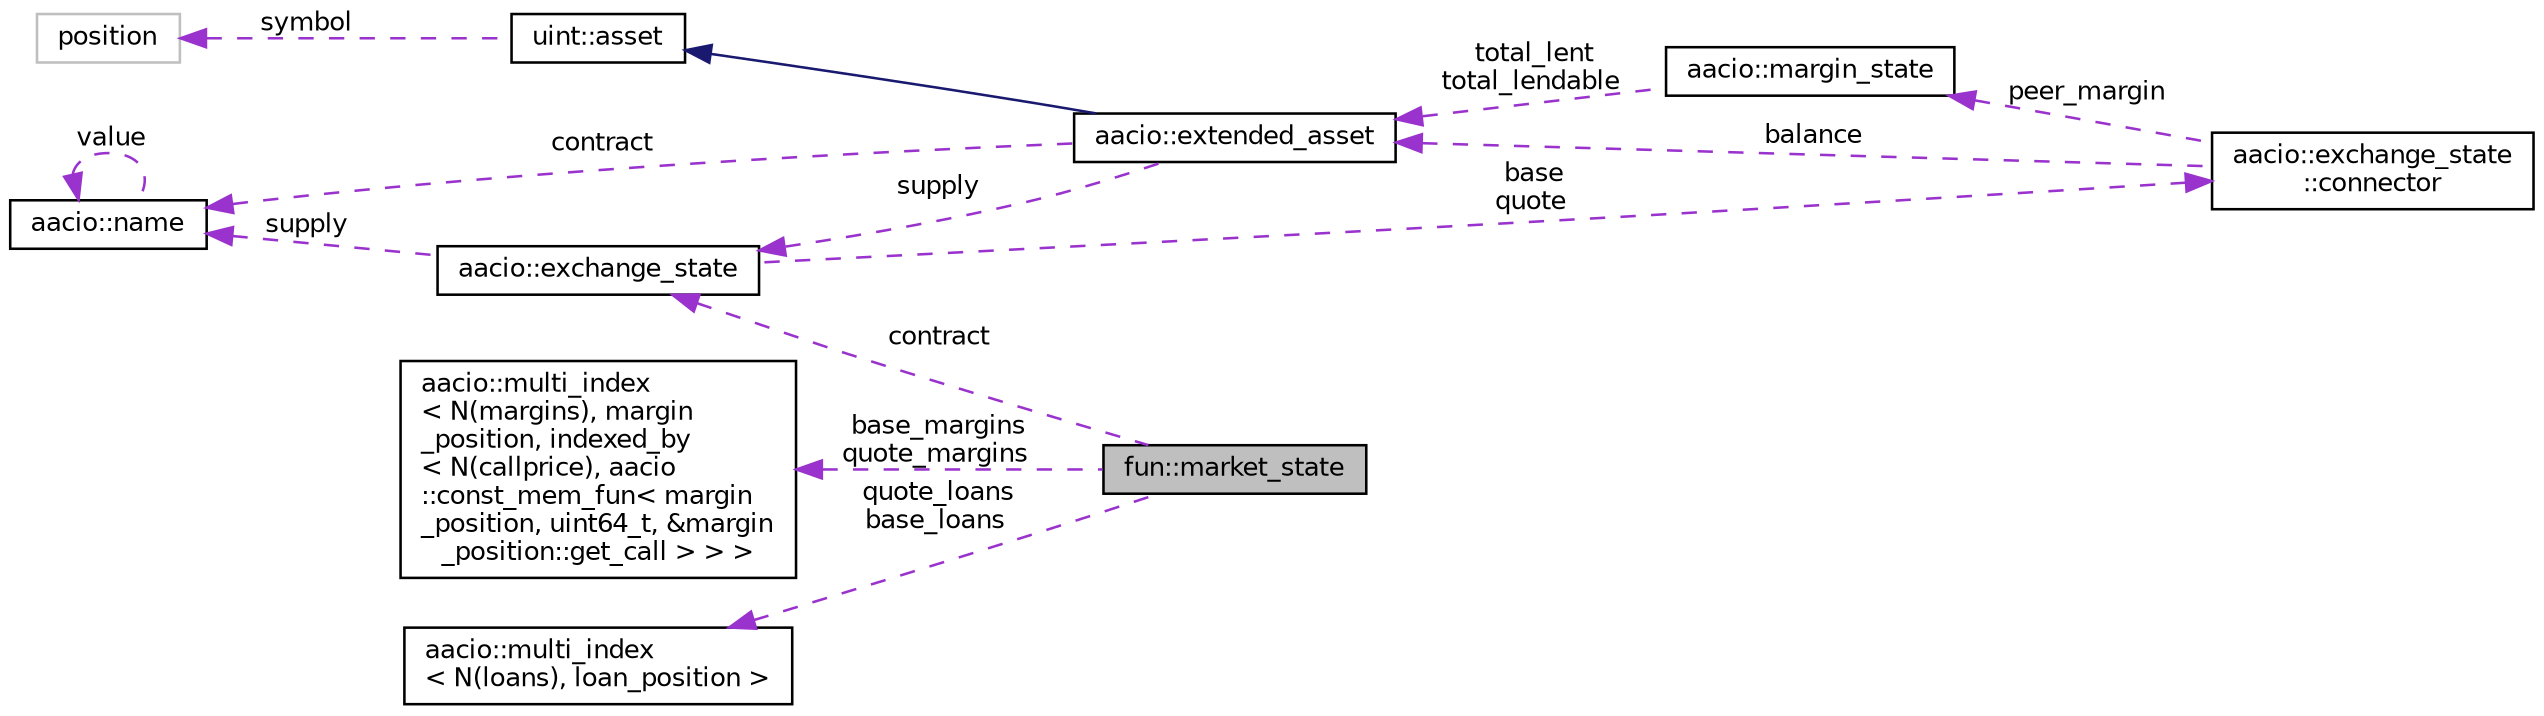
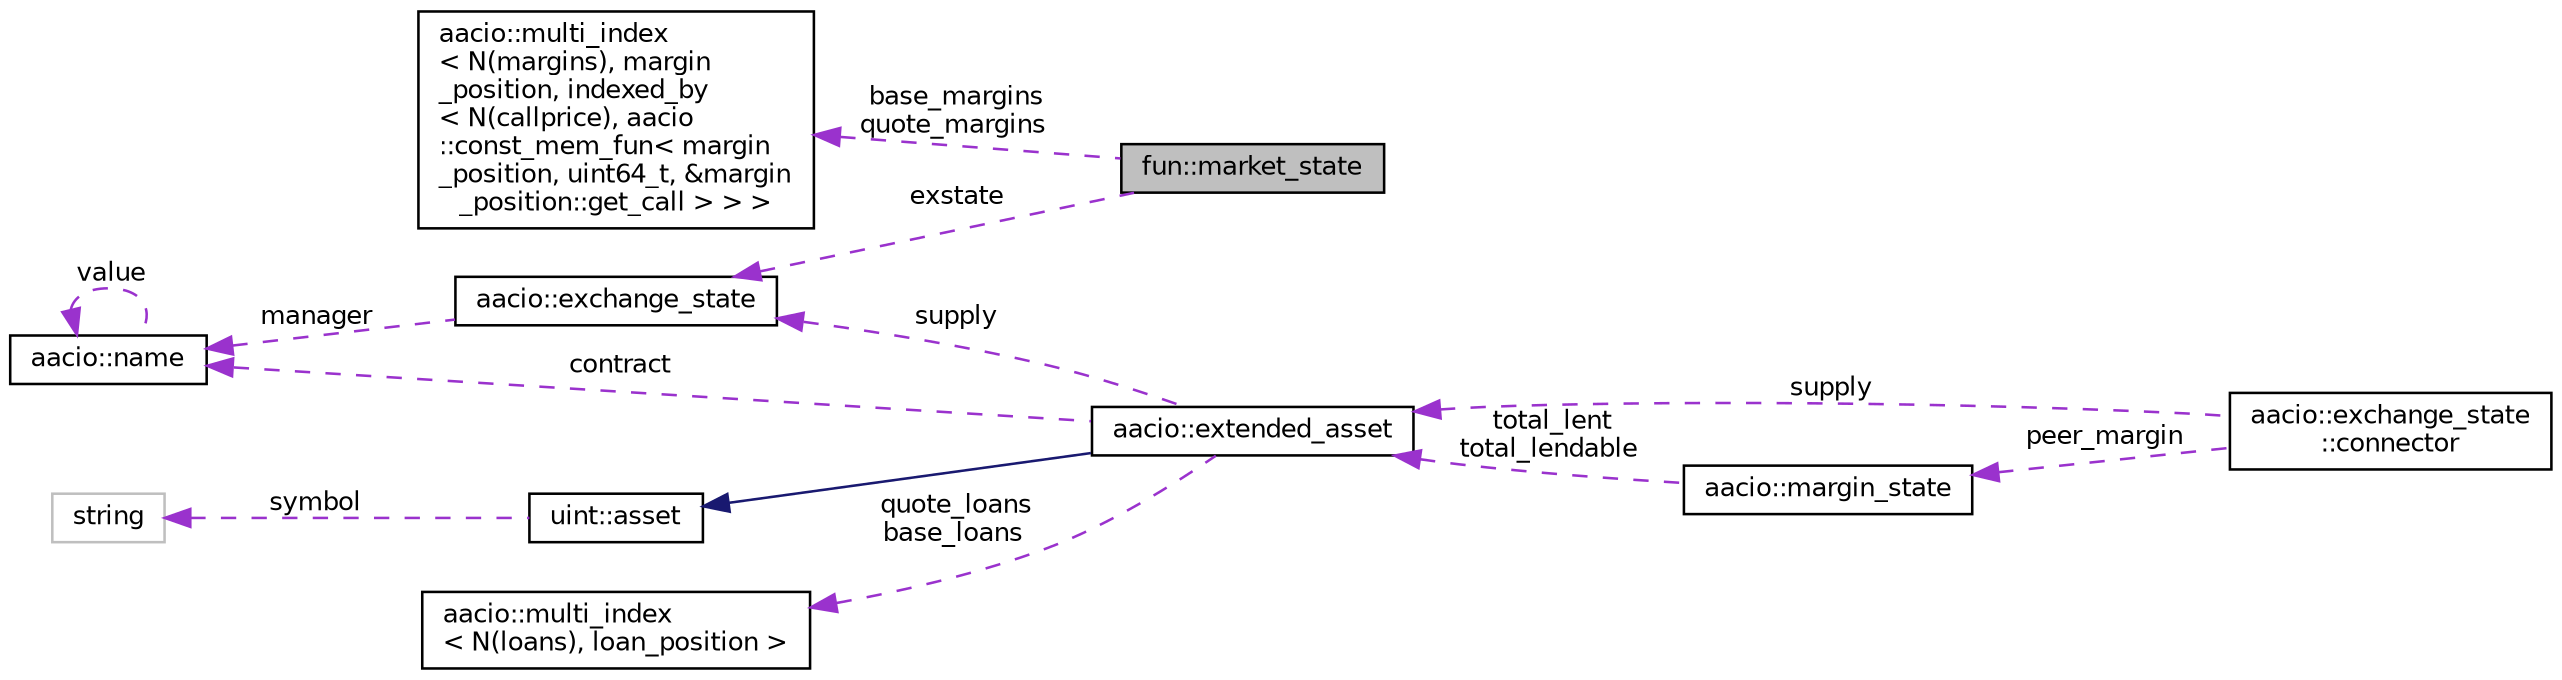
node "position": label "position" -> "string"
edge "aacio::exchange_state ::connector" -> "aacio::extended_asset": label " balance" -> " supply"
edge "aacio::exchange_state" -> "aacio::exchange_state ::connector": removed, label "base quote"
edge "aacio::exchange_state" -> "aacio::name": label " supply" -> " manager"
edge "fun::market_state" -> "aacio::exchange_state": label " contract" -> " exstate"
edge "fun::market_state" -> "aacio::multi_index < N(loans), loan_position >": now "aacio::extended_asset" -> "aacio::multi_index < N(loans), loan_position >"
